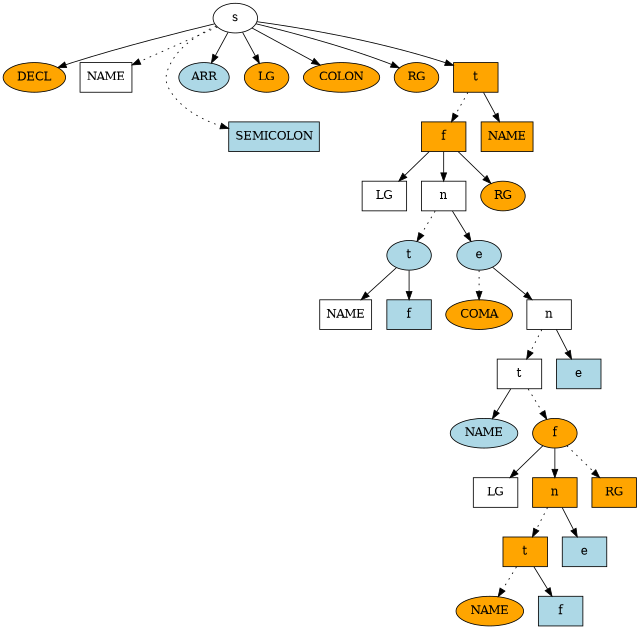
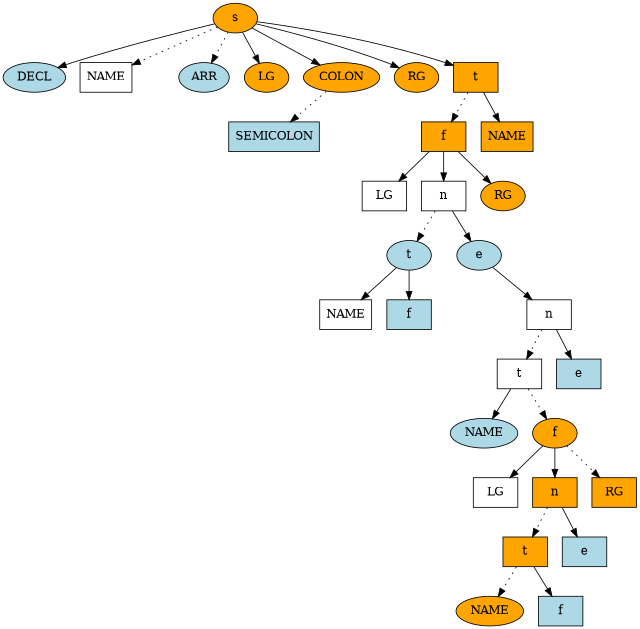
node "s": fillcolor white -> orange
edge "s" -> "ARR": style solid -> dotted
node "DECL": fillcolor orange -> lightblue
edge "s" -> "SEMICOLON": now "COLON" -> "SEMICOLON"
node "COMA": removed
